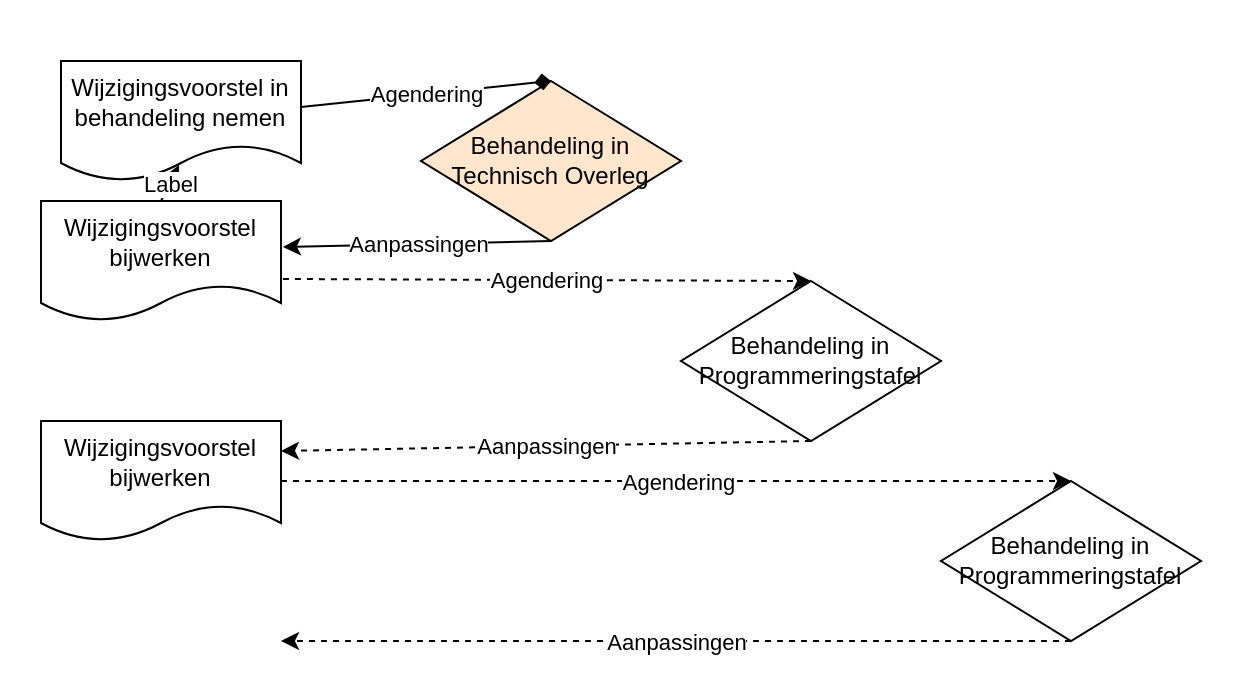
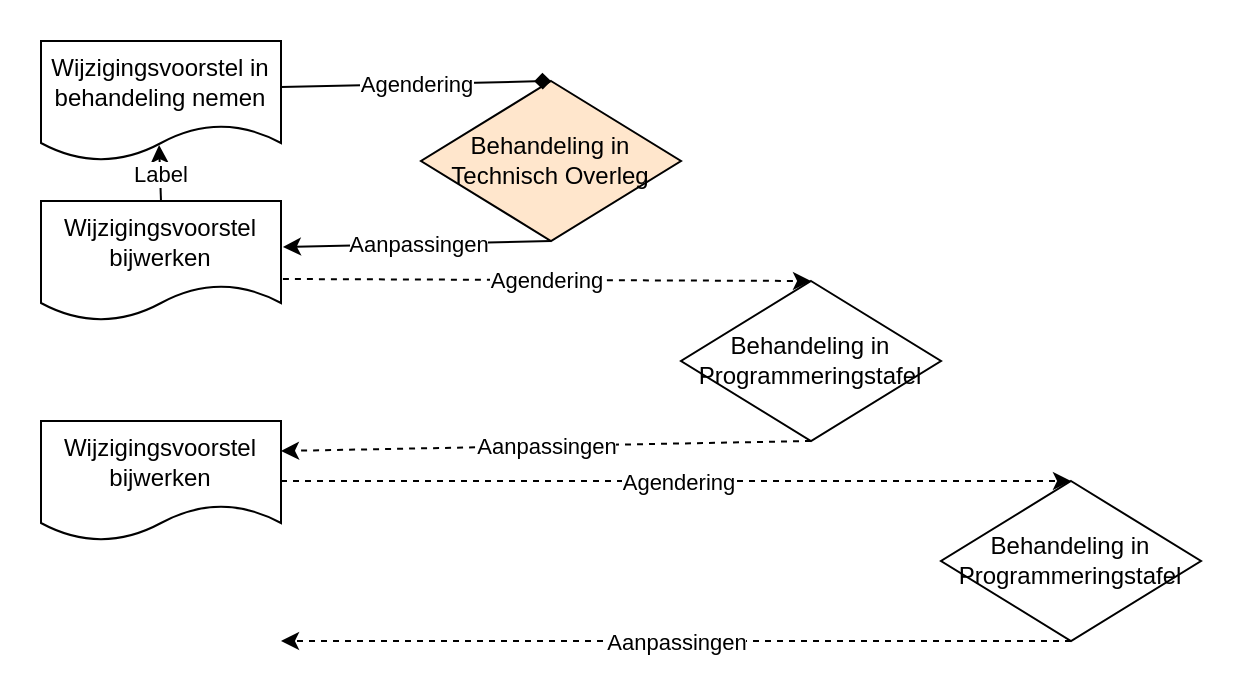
node "Wijzigingsvoorstel in behandeling nemen": moved (181, 121) -> (161, 101)
